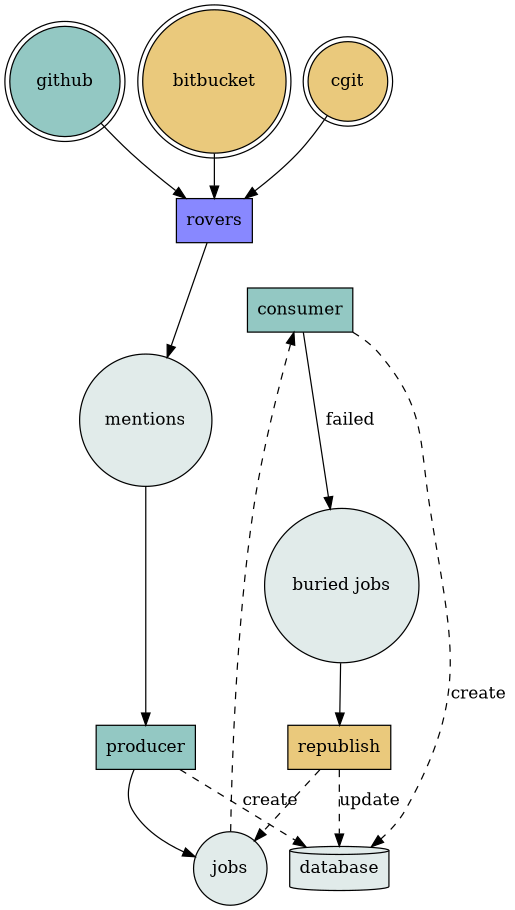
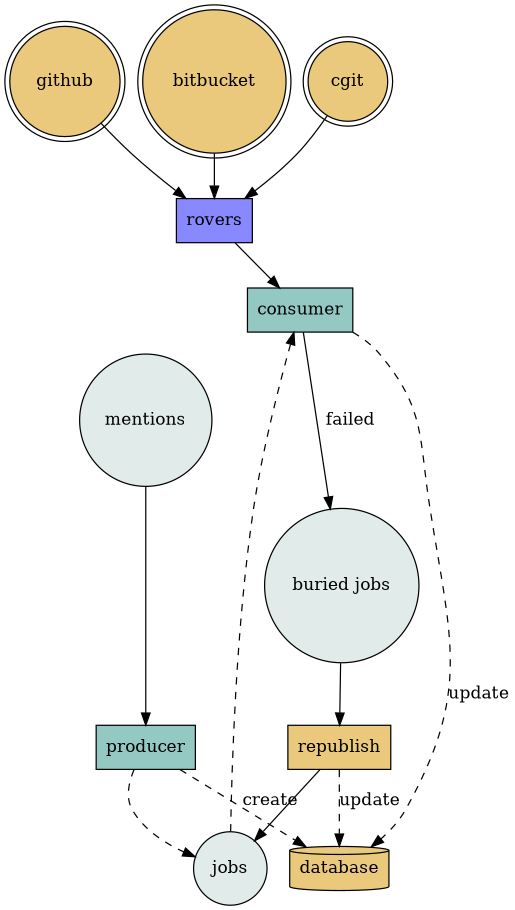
node "github": fillcolor #93c8c3 -> #eac97c
edge "rovers" -> "mentions": now "rovers" -> "consumer"
edge "consumer" -> "database": label "create" -> "update"
edge "republish" -> "jobs": style dashed -> solid
edge "producer" -> "jobs": style solid -> dashed
node "database": fillcolor #e1ebea -> #eac97c
